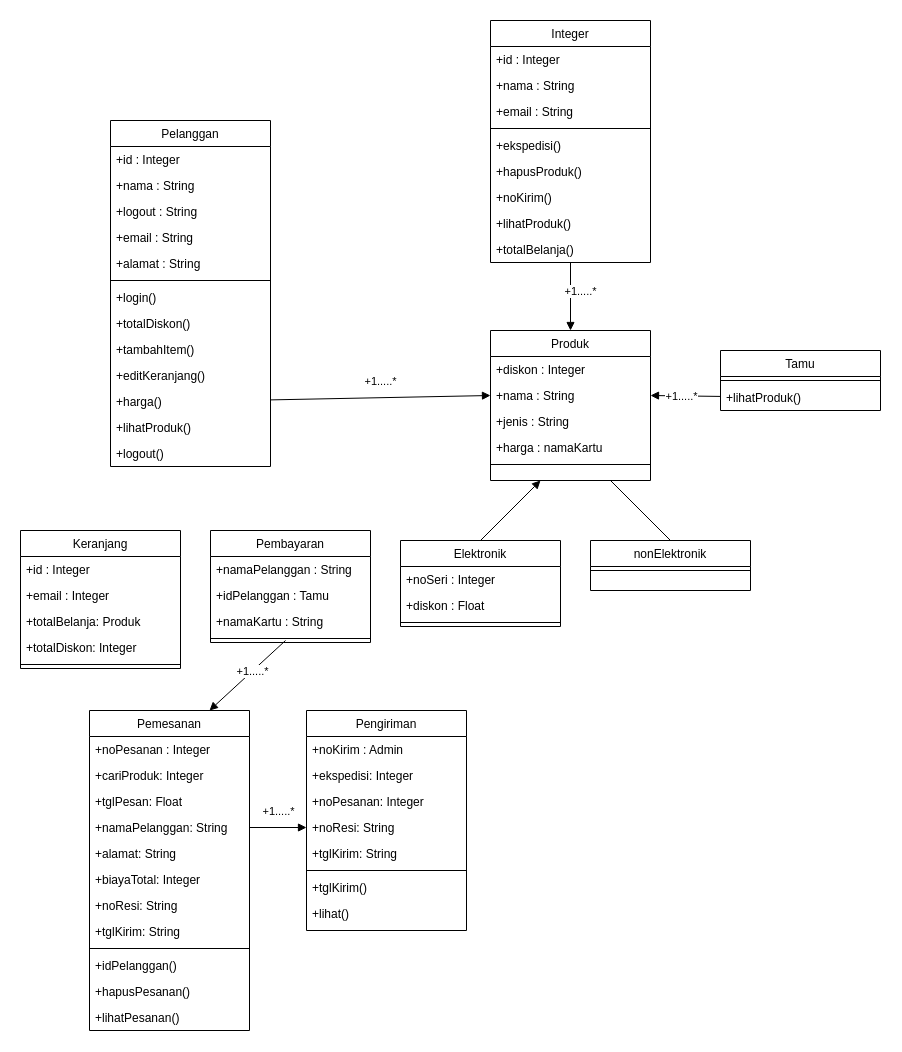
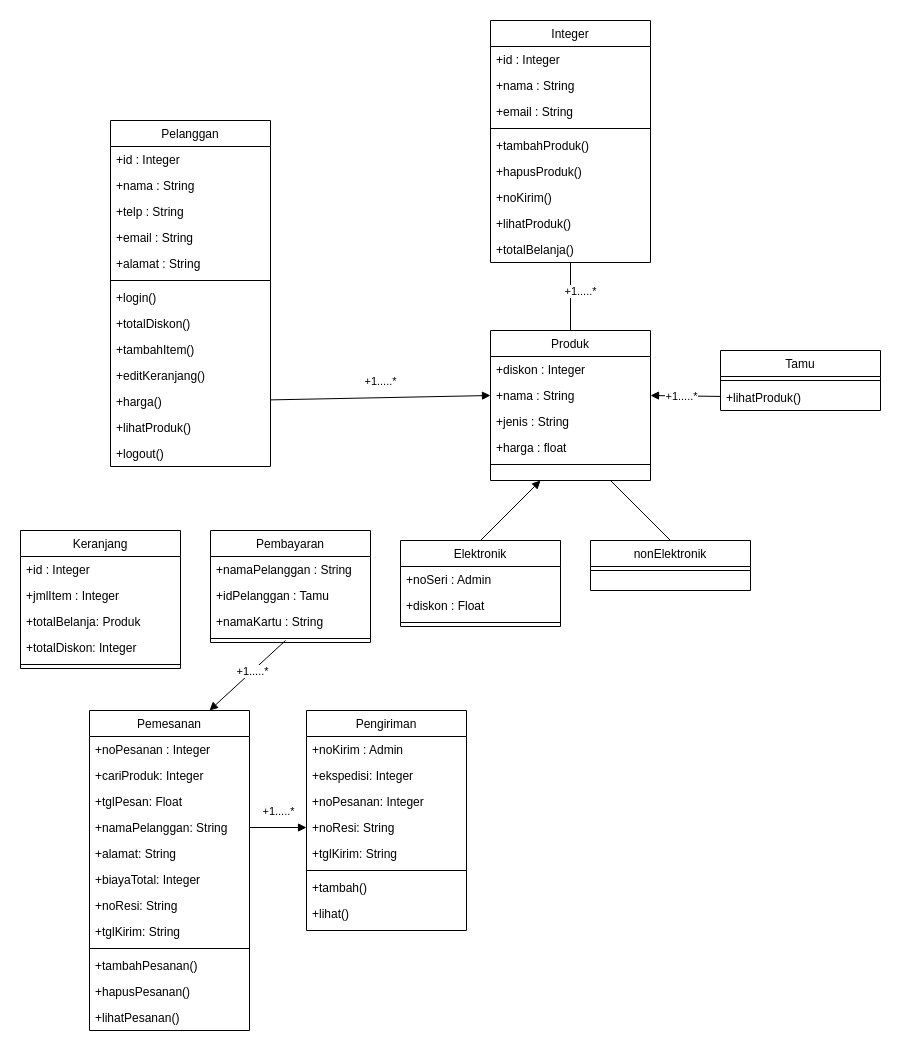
node "+ekspedisi()": label "+ekspedisi()" -> "+tambahProduk()"
node "+logout : String": label "+logout : String" -> "+telp : String"
edge "+totalBelanja()" -> "Produk": arrowhead block -> none
node "+harga : namaKartu": label "+harga : namaKartu" -> "+harga : float"
node "+noSeri : Integer": label "+noSeri : Integer" -> "+noSeri : Admin"
node "+email : Integer": label "+email : Integer" -> "+jmlItem : Integer"
node "+tglKirim()": label "+tglKirim()" -> "+tambah()"
node "+idPelanggan()": label "+idPelanggan()" -> "+tambahPesanan()"
